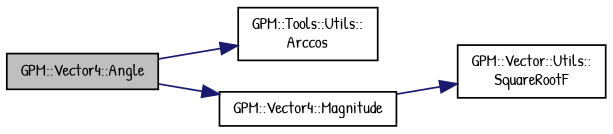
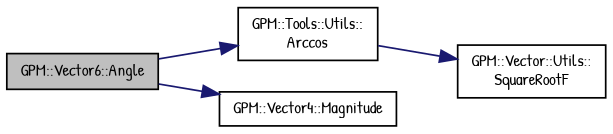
node "GPM::Vector4::Angle": label "GPM::Vector4::Angle" -> "GPM::Vector6::Angle"
edge "GPM::Vector4::Magnitude" -> "GPM::Vector::Utils:: SquareRootF": now "GPM::Tools::Utils:: Arccos" -> "GPM::Vector::Utils:: SquareRootF"
